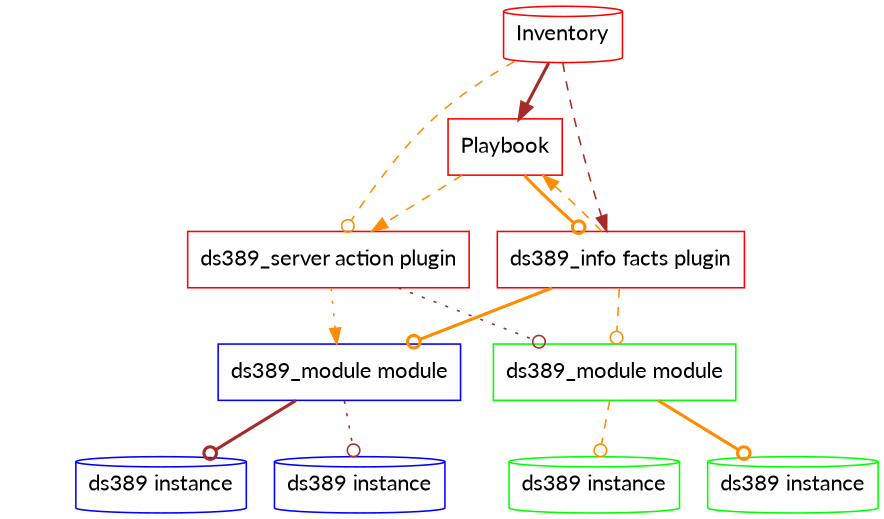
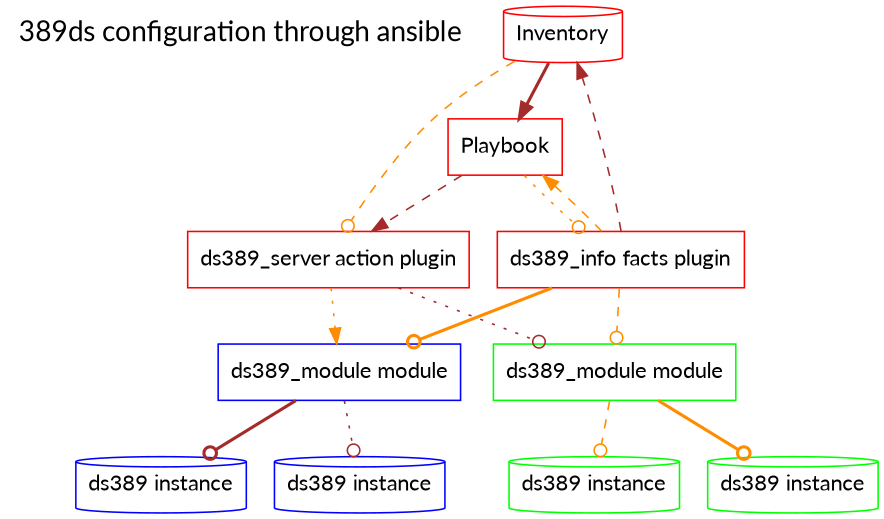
node "389ds configuration through ansible": added
edge "Inventory" -> "ds389_info facts plugin": reversed
edge "Playbook" -> "ds389_server action plugin": color darkorange -> brown
edge "Playbook" -> "ds389_info facts plugin": style bold -> dotted
